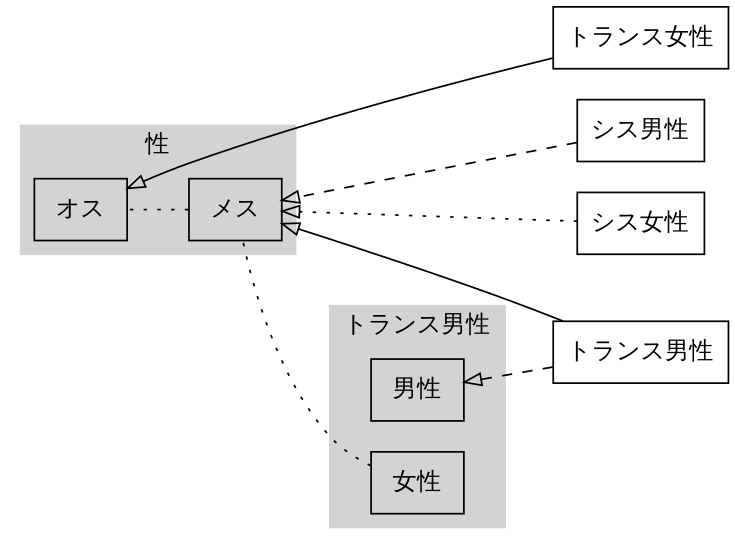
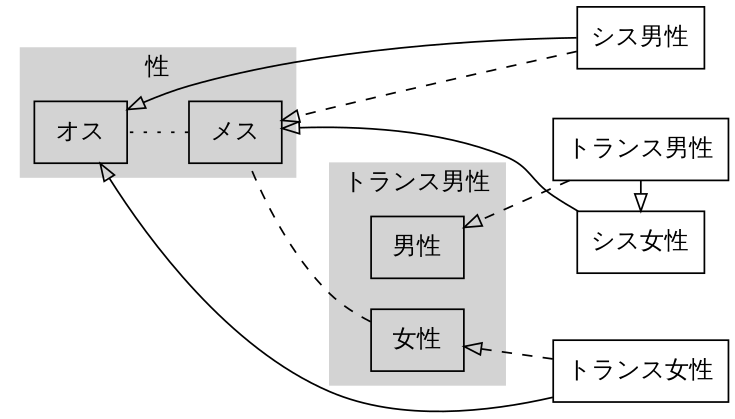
edge "シス男性" -> "オス": added
edge "シス女性" -> "メス": style dotted -> solid
edge "トランス男性" -> "メス": now "トランス男性" -> "シス女性"
edge "トランス女性" -> "女性": added
edge "メス" -- "女性": style dotted -> dashed
